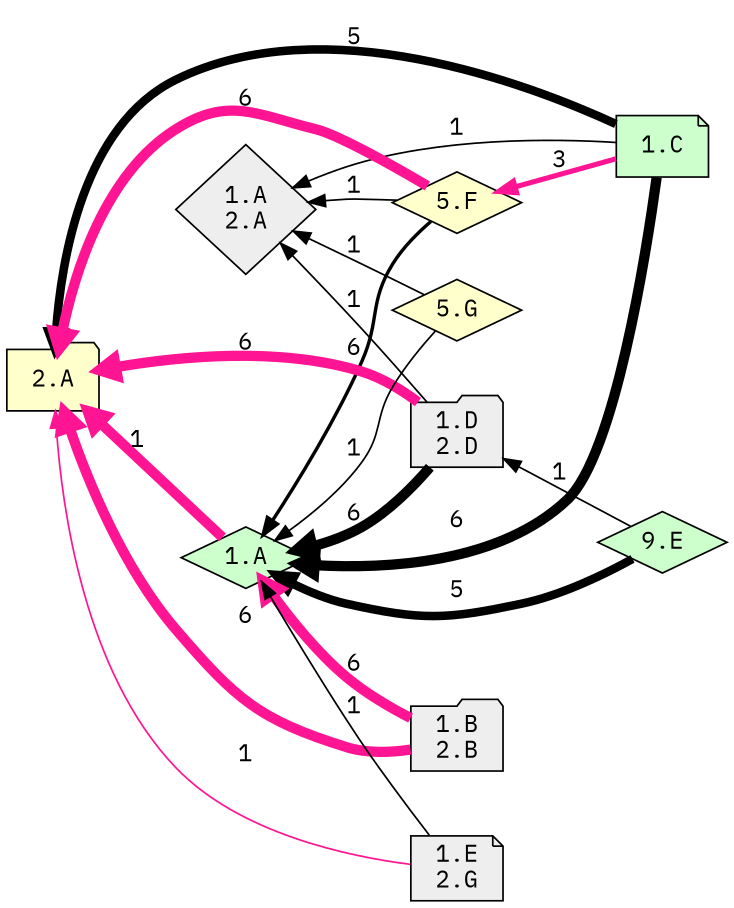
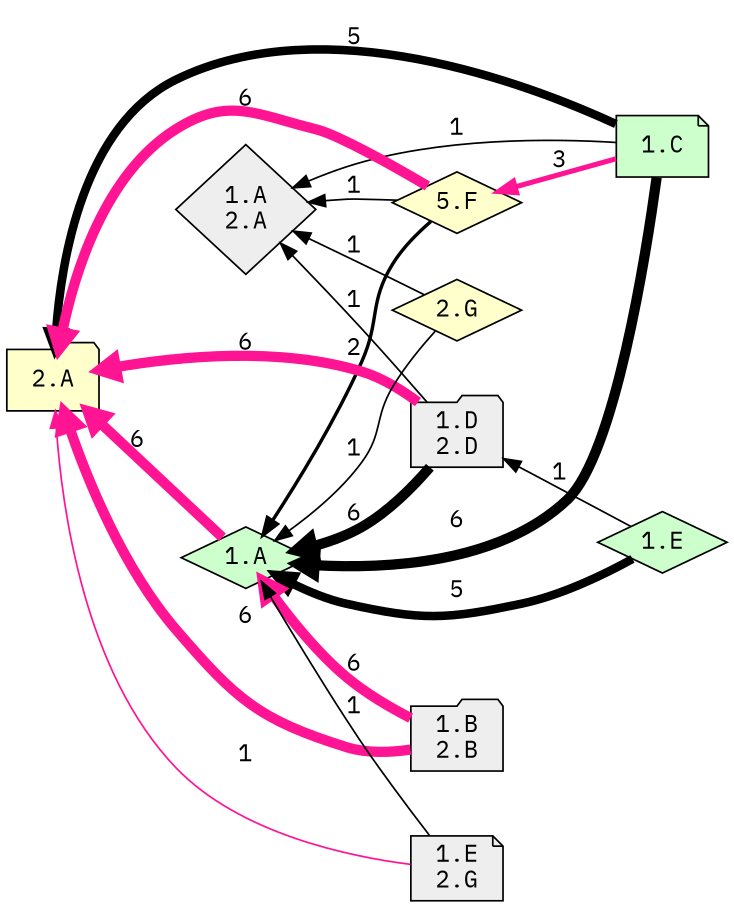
node "5.G": label "5.G" -> "2.G"
edge "5.F" -> "1.A": label "6" -> "2"
edge "1.A" -> "2.A": label "1" -> "6"
node "9.E": label "9.E" -> "1.E"
